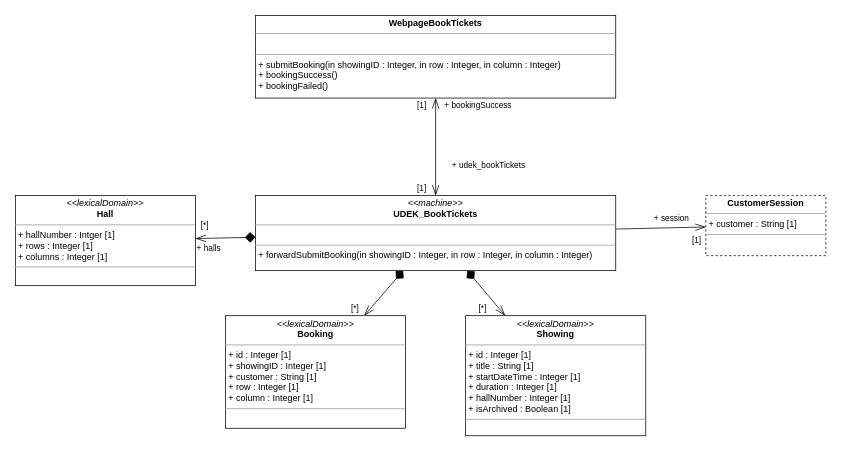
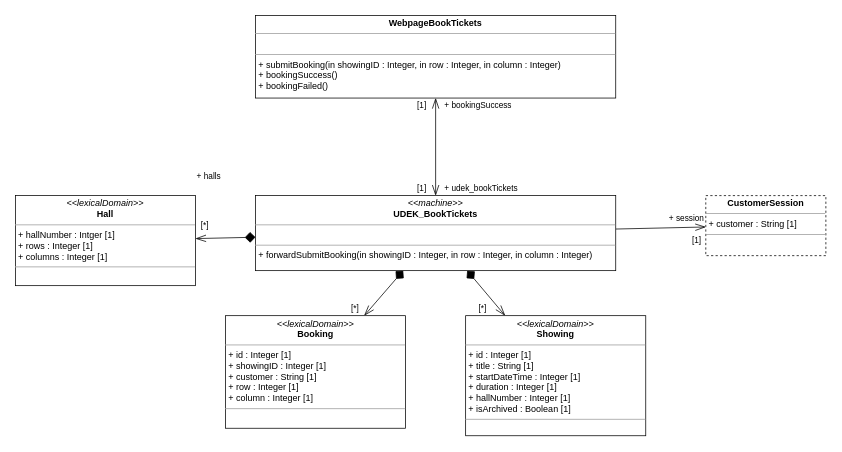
node "+ udek_bookTickets": moved (488, 165) -> (480, 188)
node "+ session": moved (668, 218) -> (683, 218)
node "+ halls": moved (218, 248) -> (218, 177)
